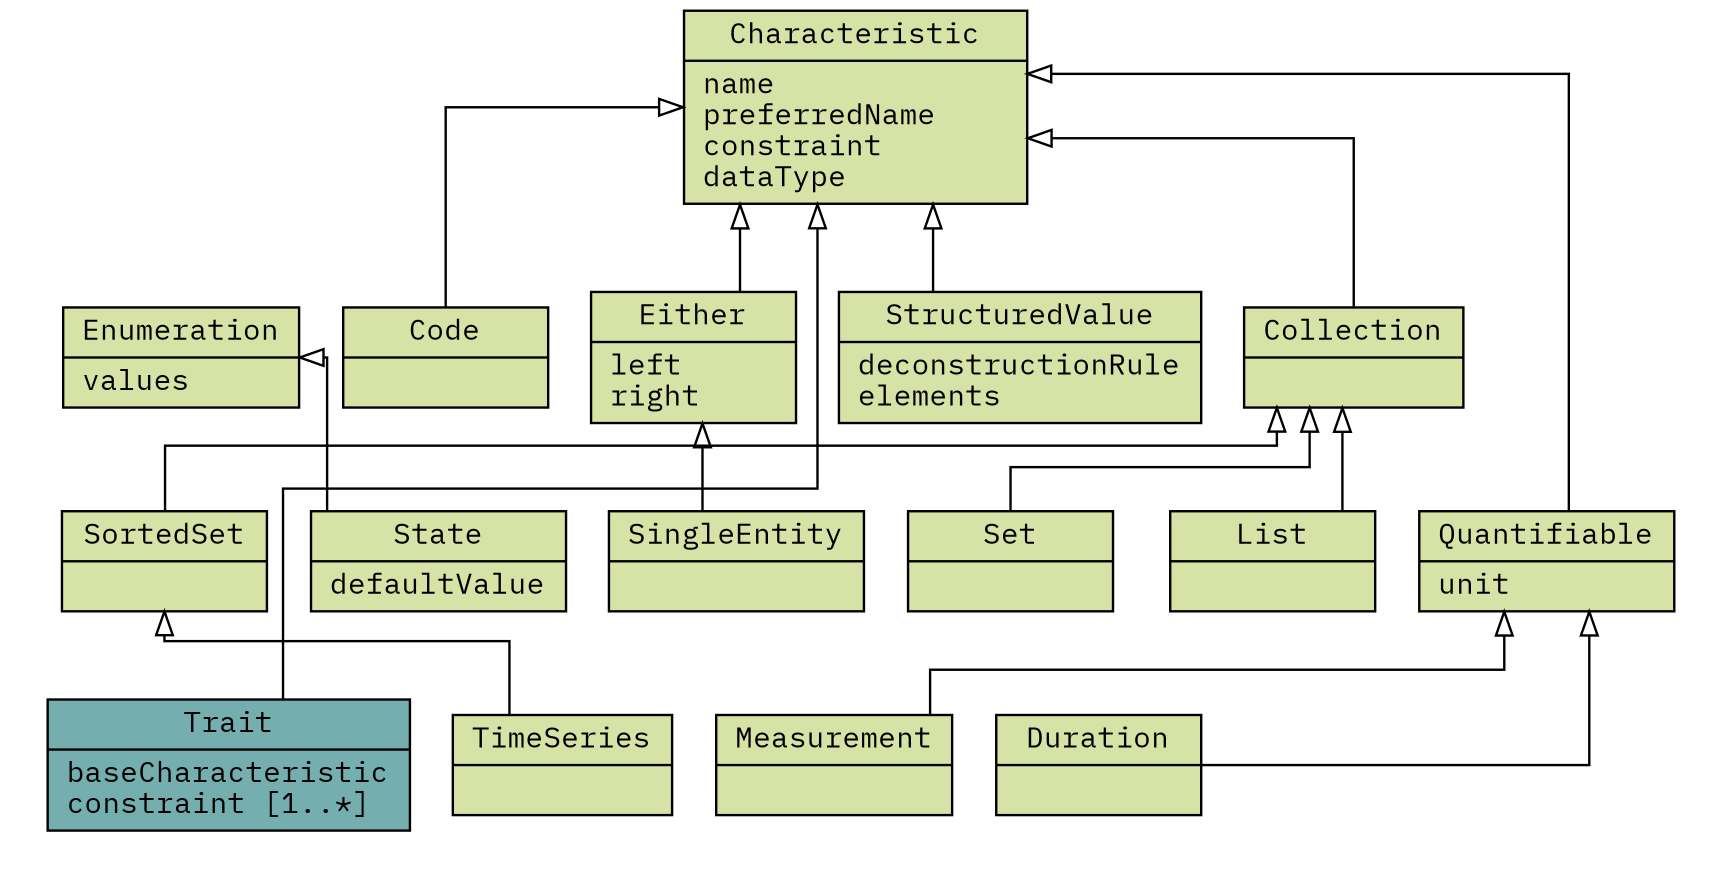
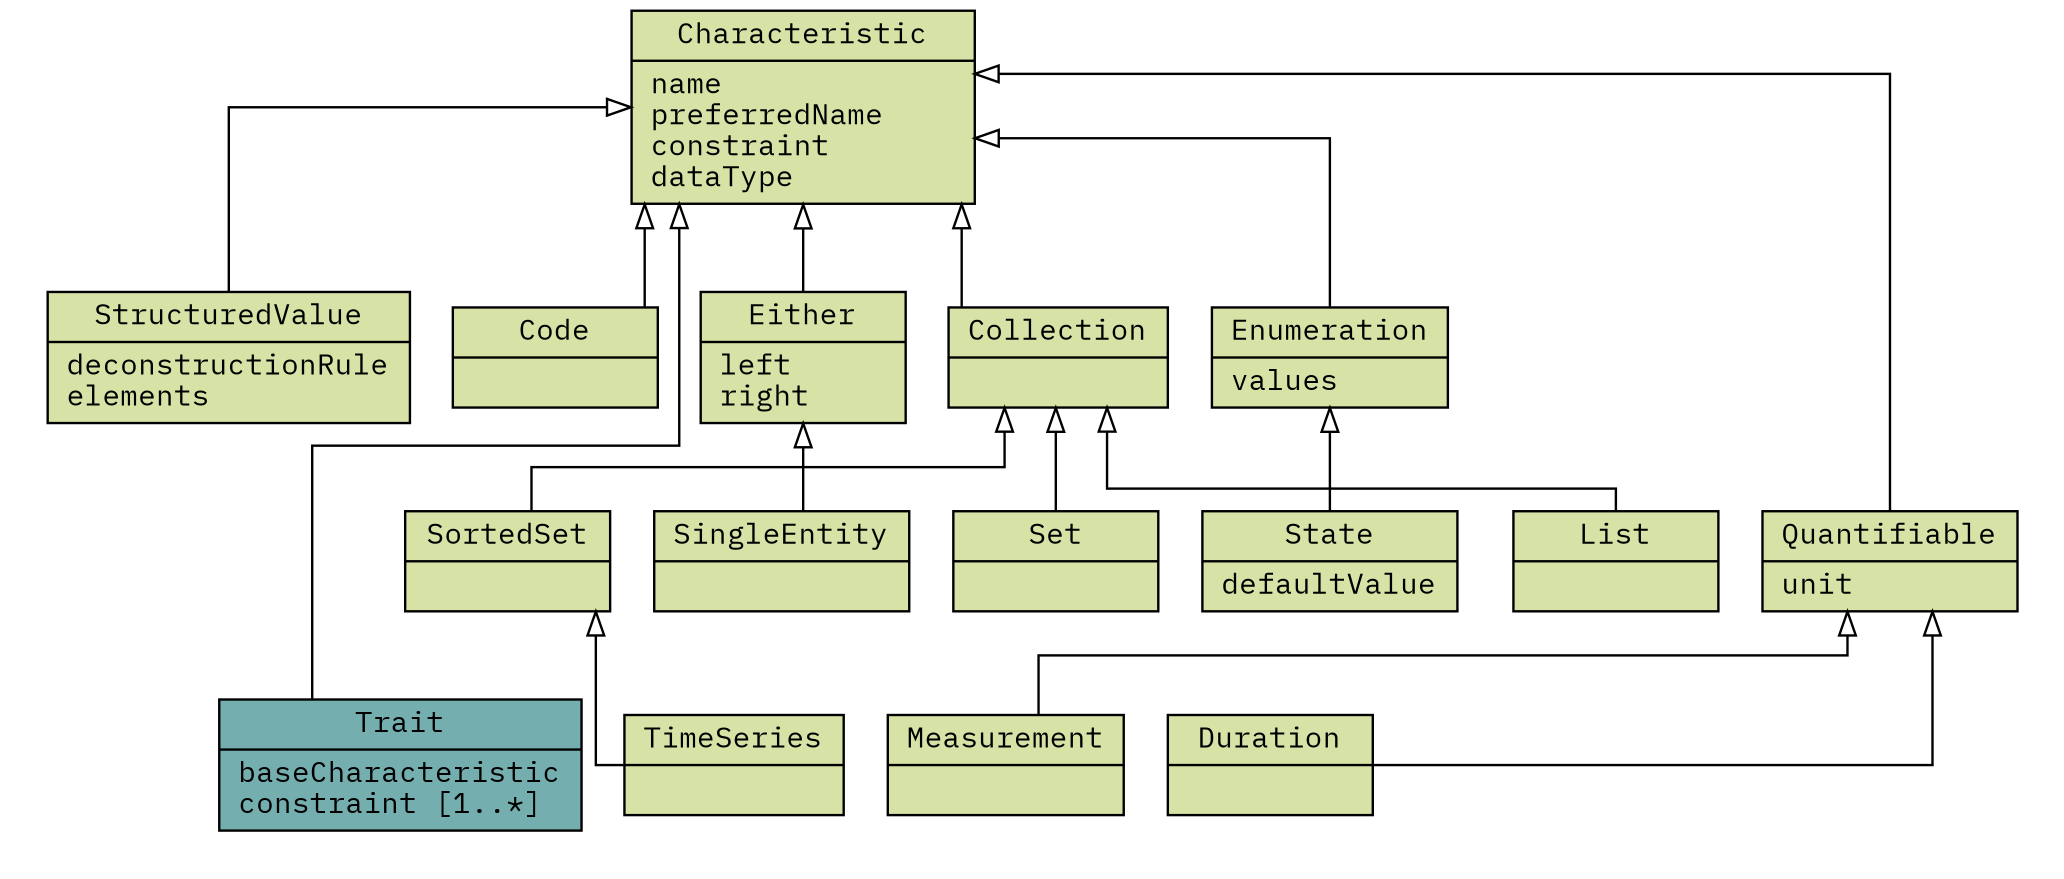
edge "Enumeration" -> "Characteristic": added
